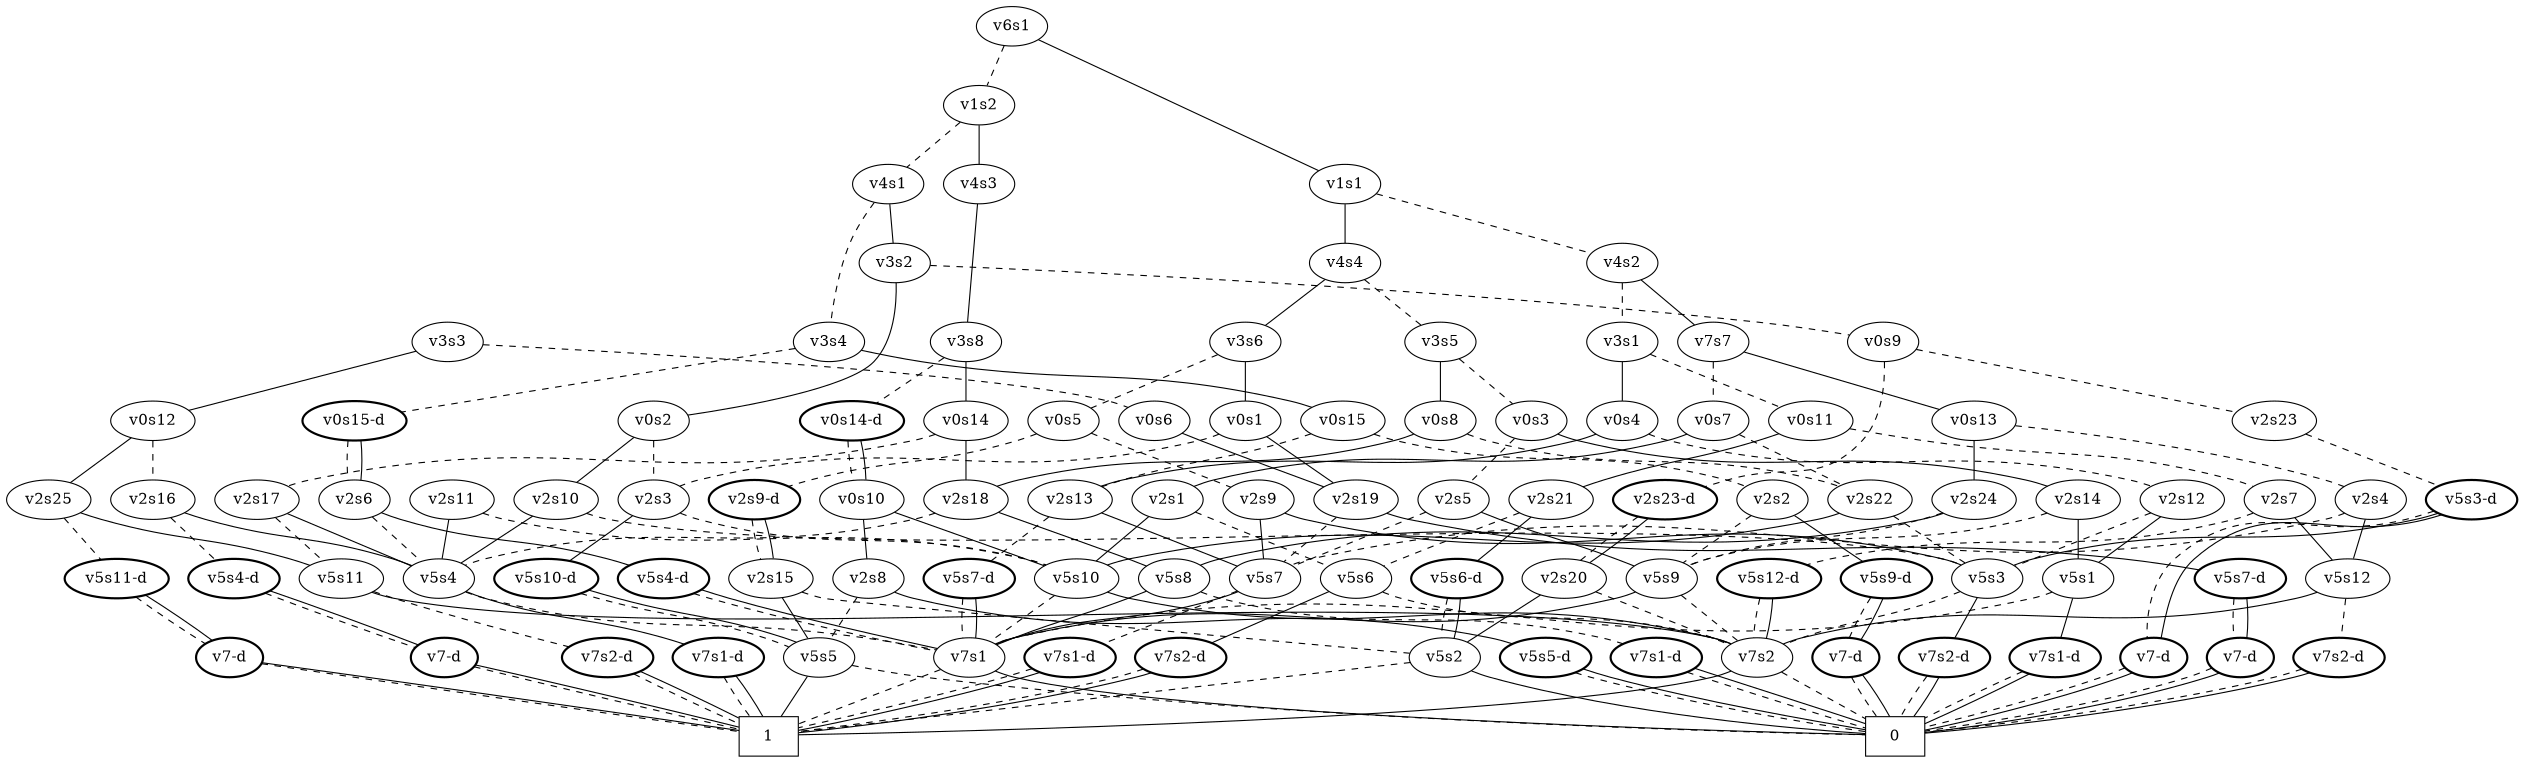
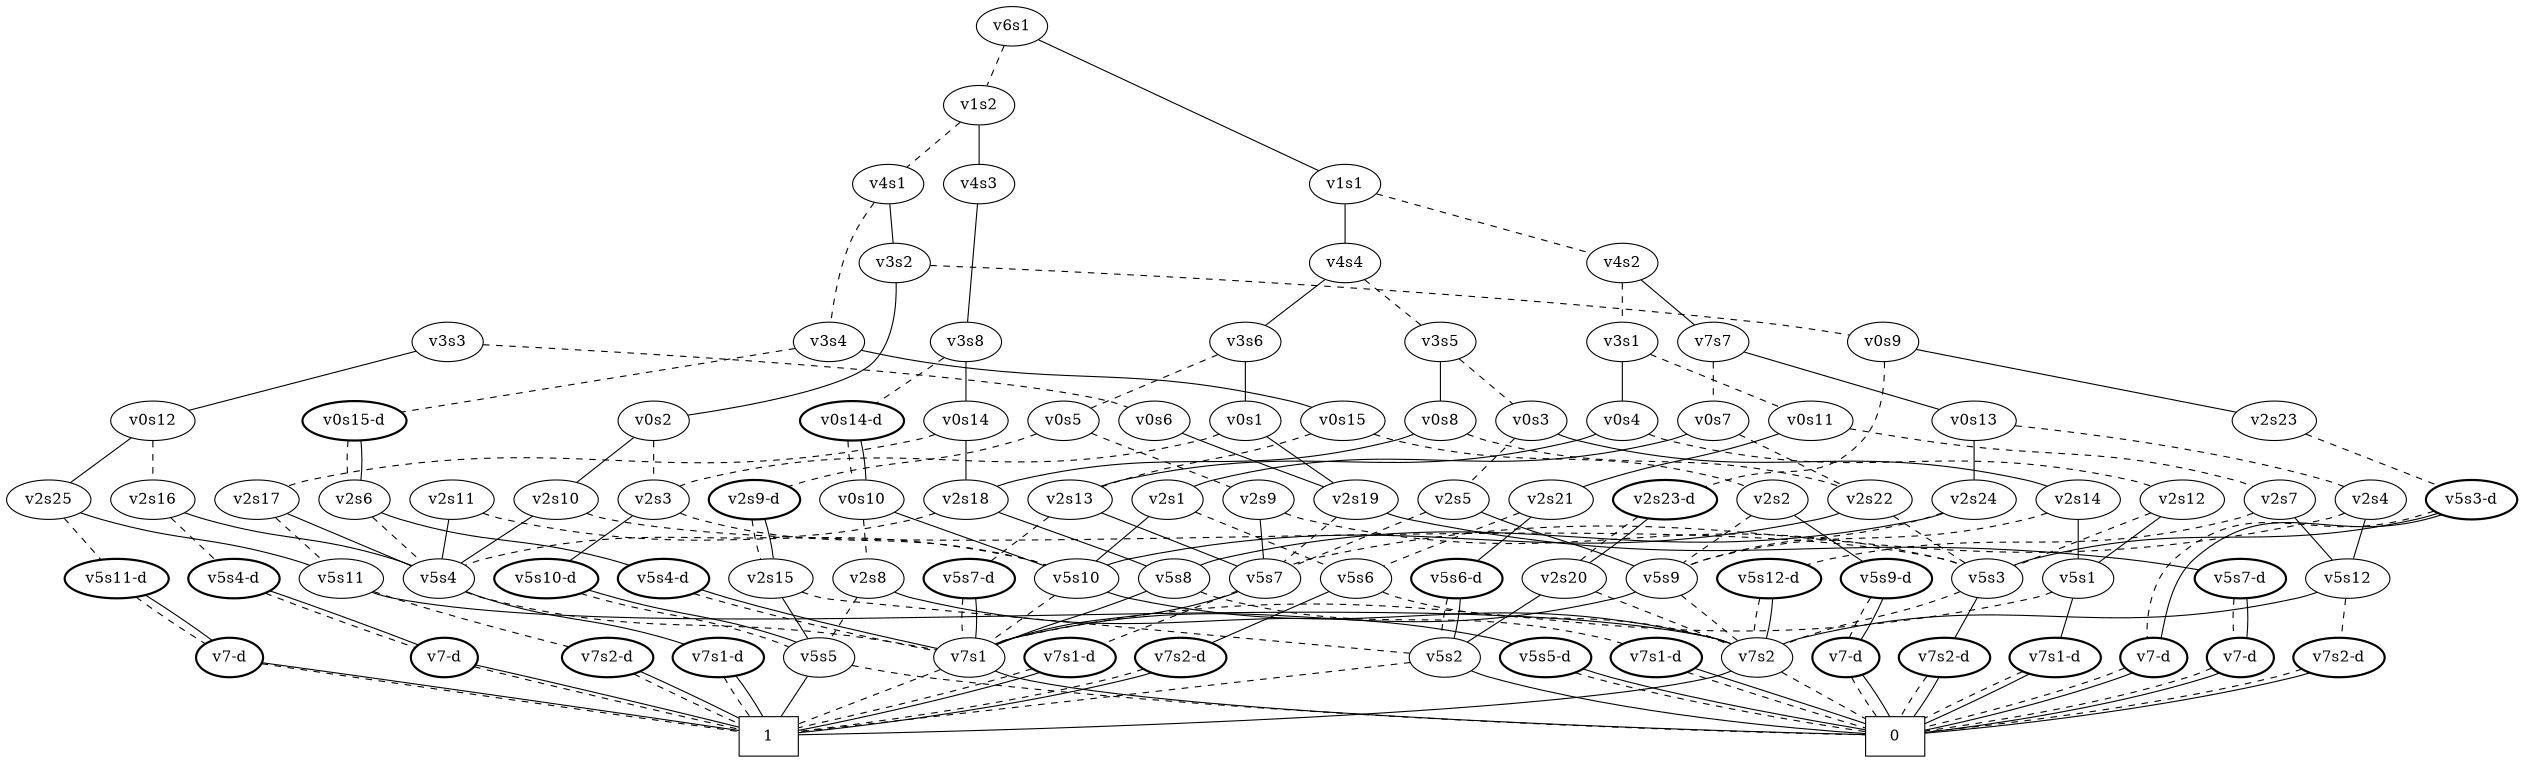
edge "v0s9" -- "v2s23": style dashed -> solid
edge "v2s9" -- "v5s3": style solid -> dashed
edge "v0s10" -- "v2s8": style solid -> dashed
